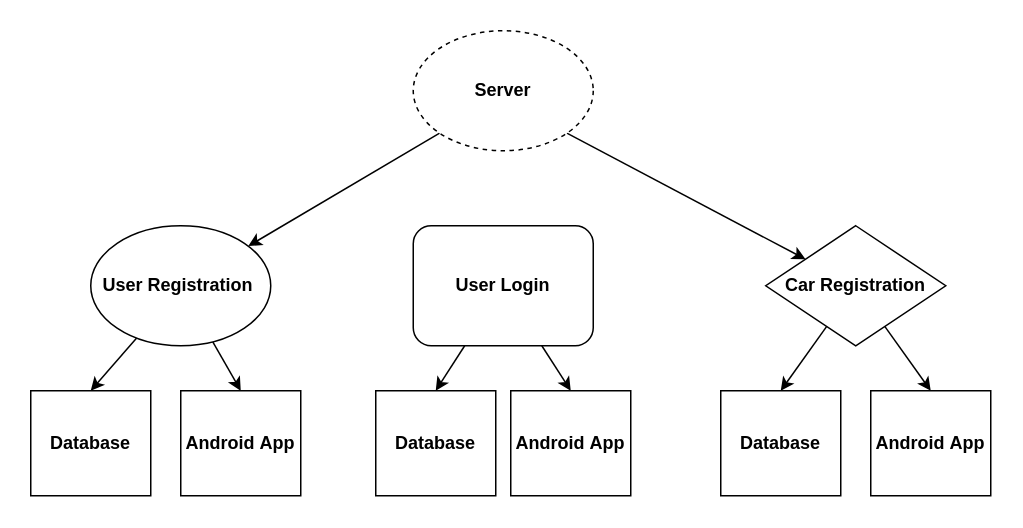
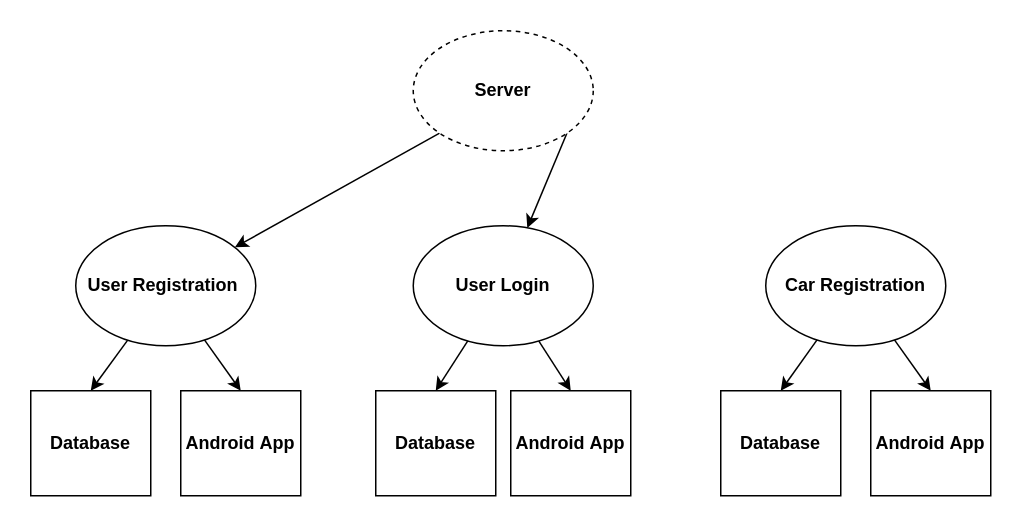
edge "Server" -> "Car Registration": now "Server" -> "User Login"
node "User Registration": moved (181, 286) -> (166, 286)
node "User Login": shape rounded rectangle -> ellipse
node "Car Registration": shape diamond -> ellipse
